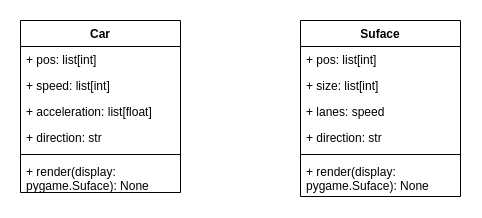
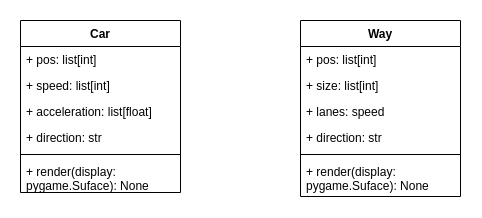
node "Suface": label "Suface" -> "Way"
